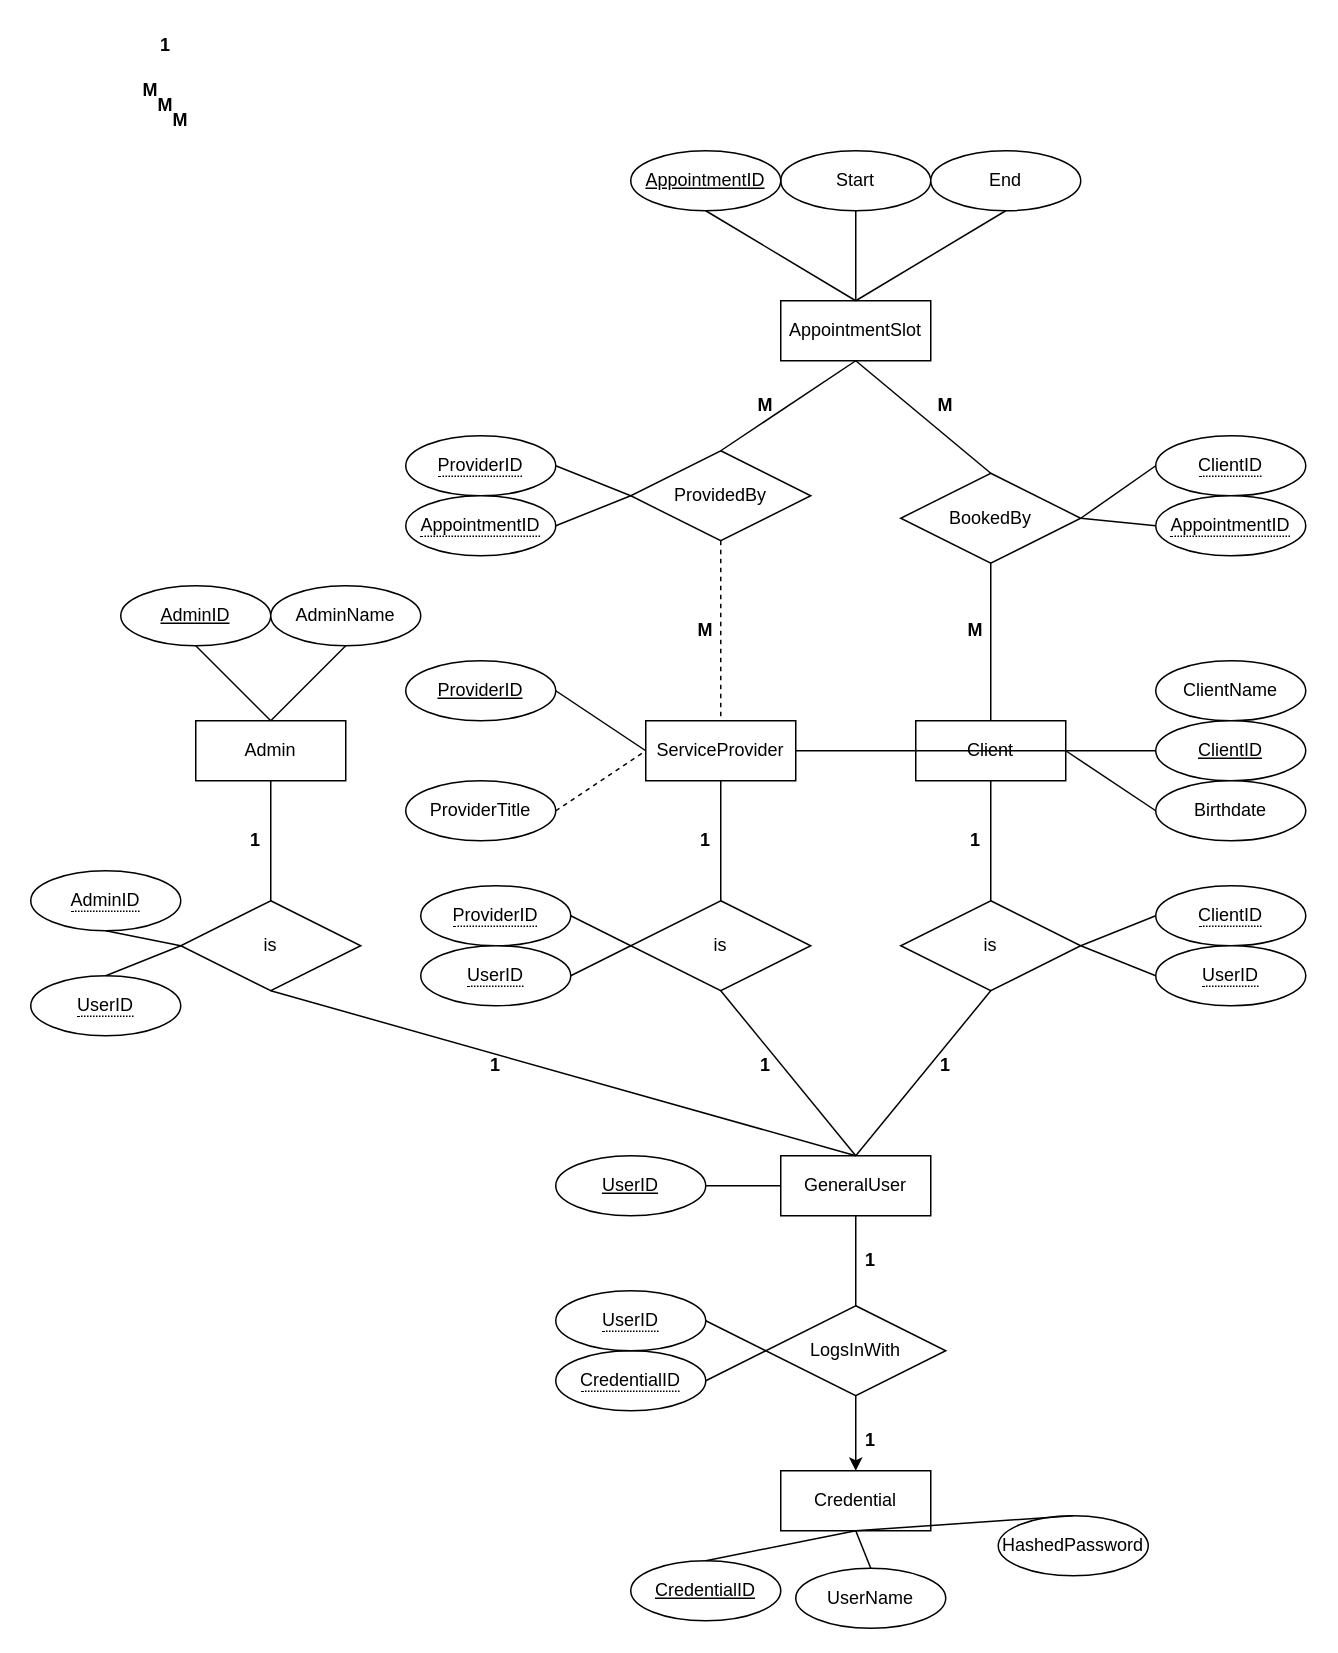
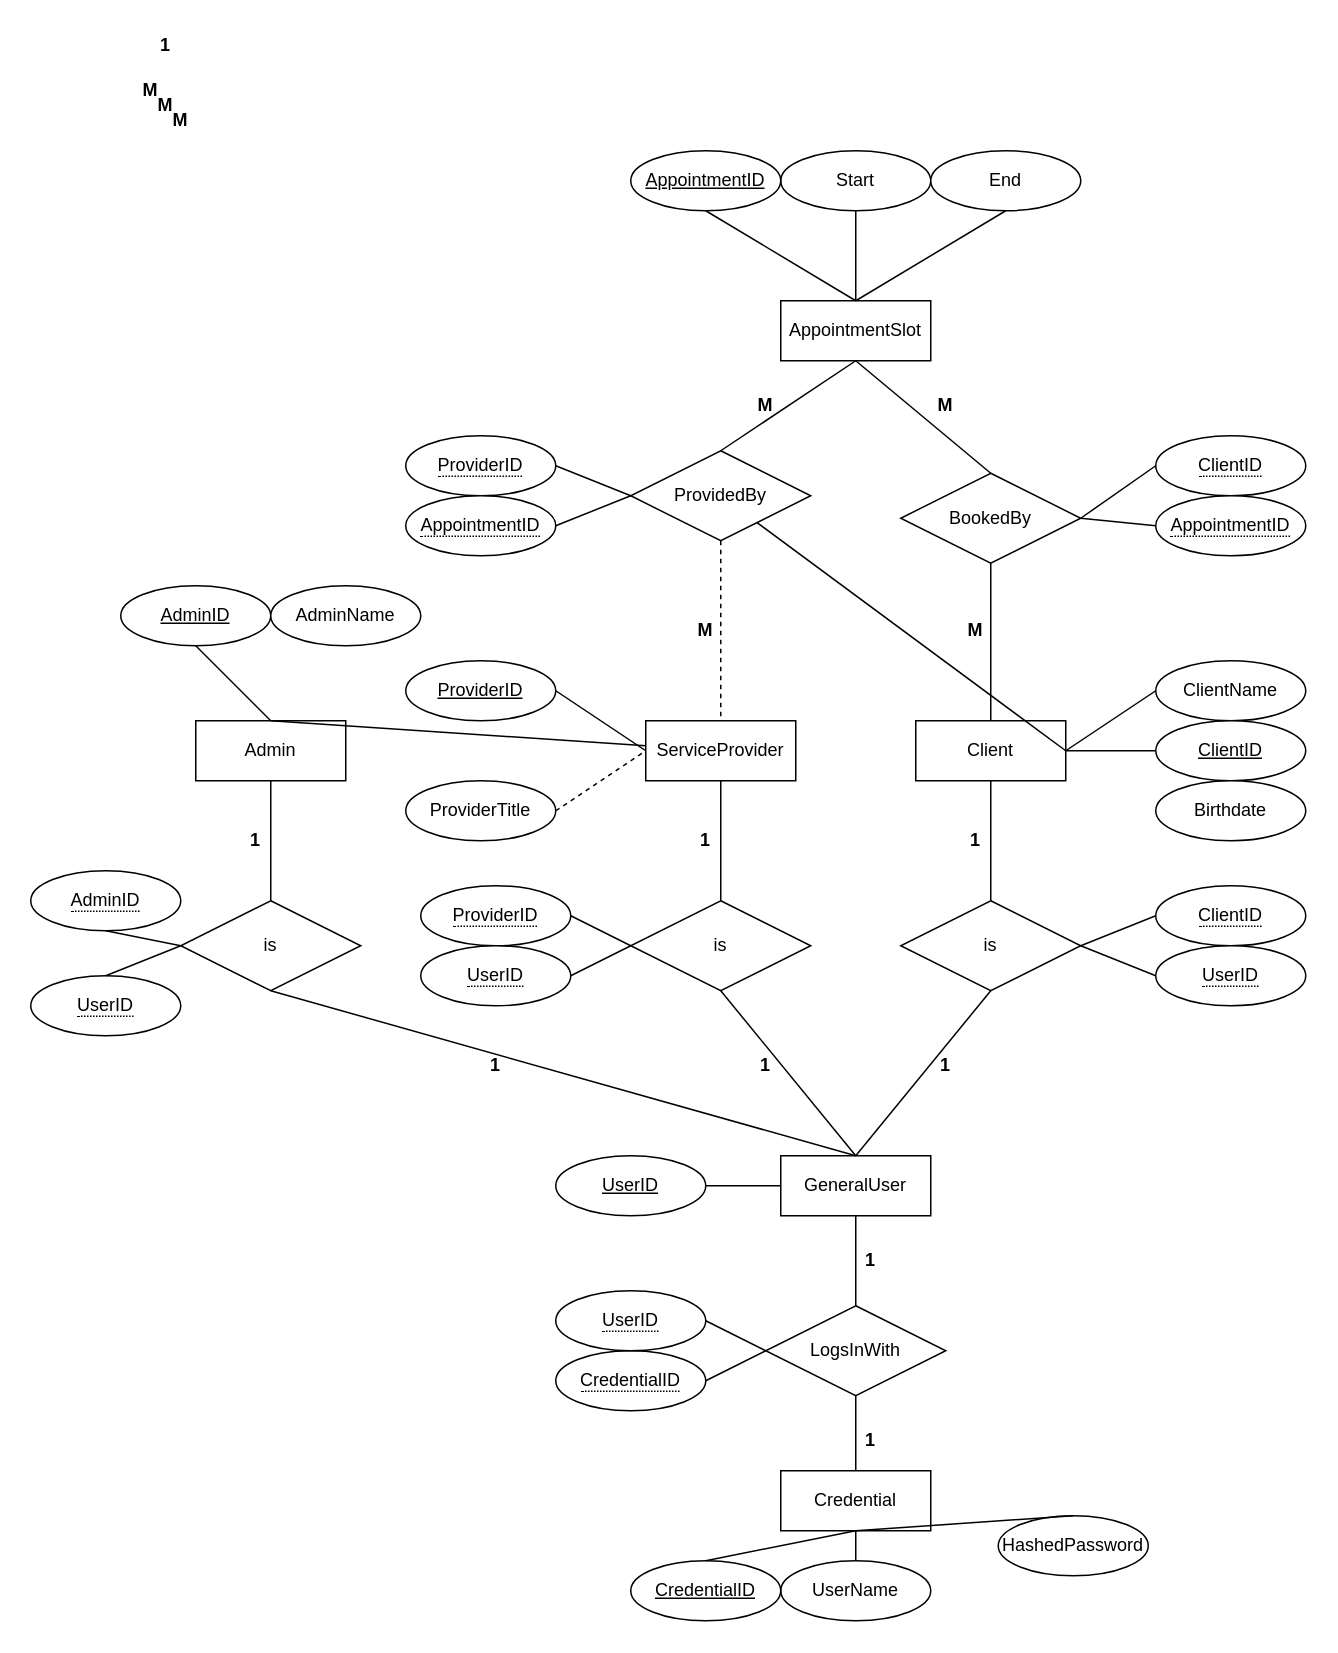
edge "AdminName" -- "Admin": now "ServiceProvider" -- "Admin"
edge "ServiceProvider" -- "Client": now "ClientName" -- "Client"
edge "Client" -- "Birthdate": now "Client" -- "ProvidedBy"
edge "LogsInWith" -> "Credential": arrowhead classic -> none
node "UserName": moved (871, 1598) -> (856, 1591)
